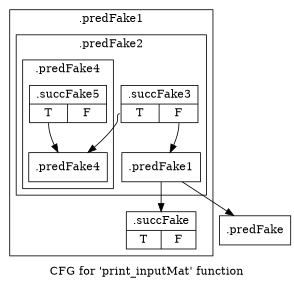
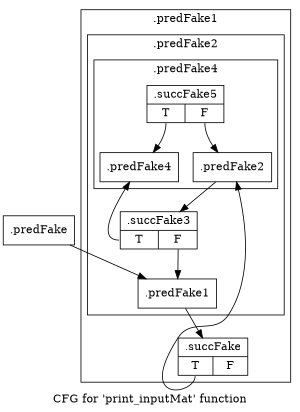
node ".predFake2": added
edge ".predFake1" -> ".predFake": reversed
